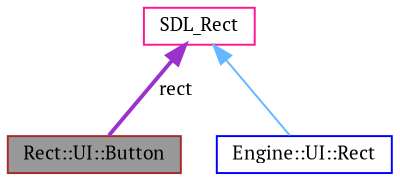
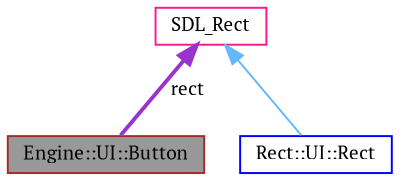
node "Rect::UI::Button": label "Rect::UI::Button" -> "Engine::UI::Button"
node "Engine::UI::Rect": label "Engine::UI::Rect" -> "Rect::UI::Rect"
